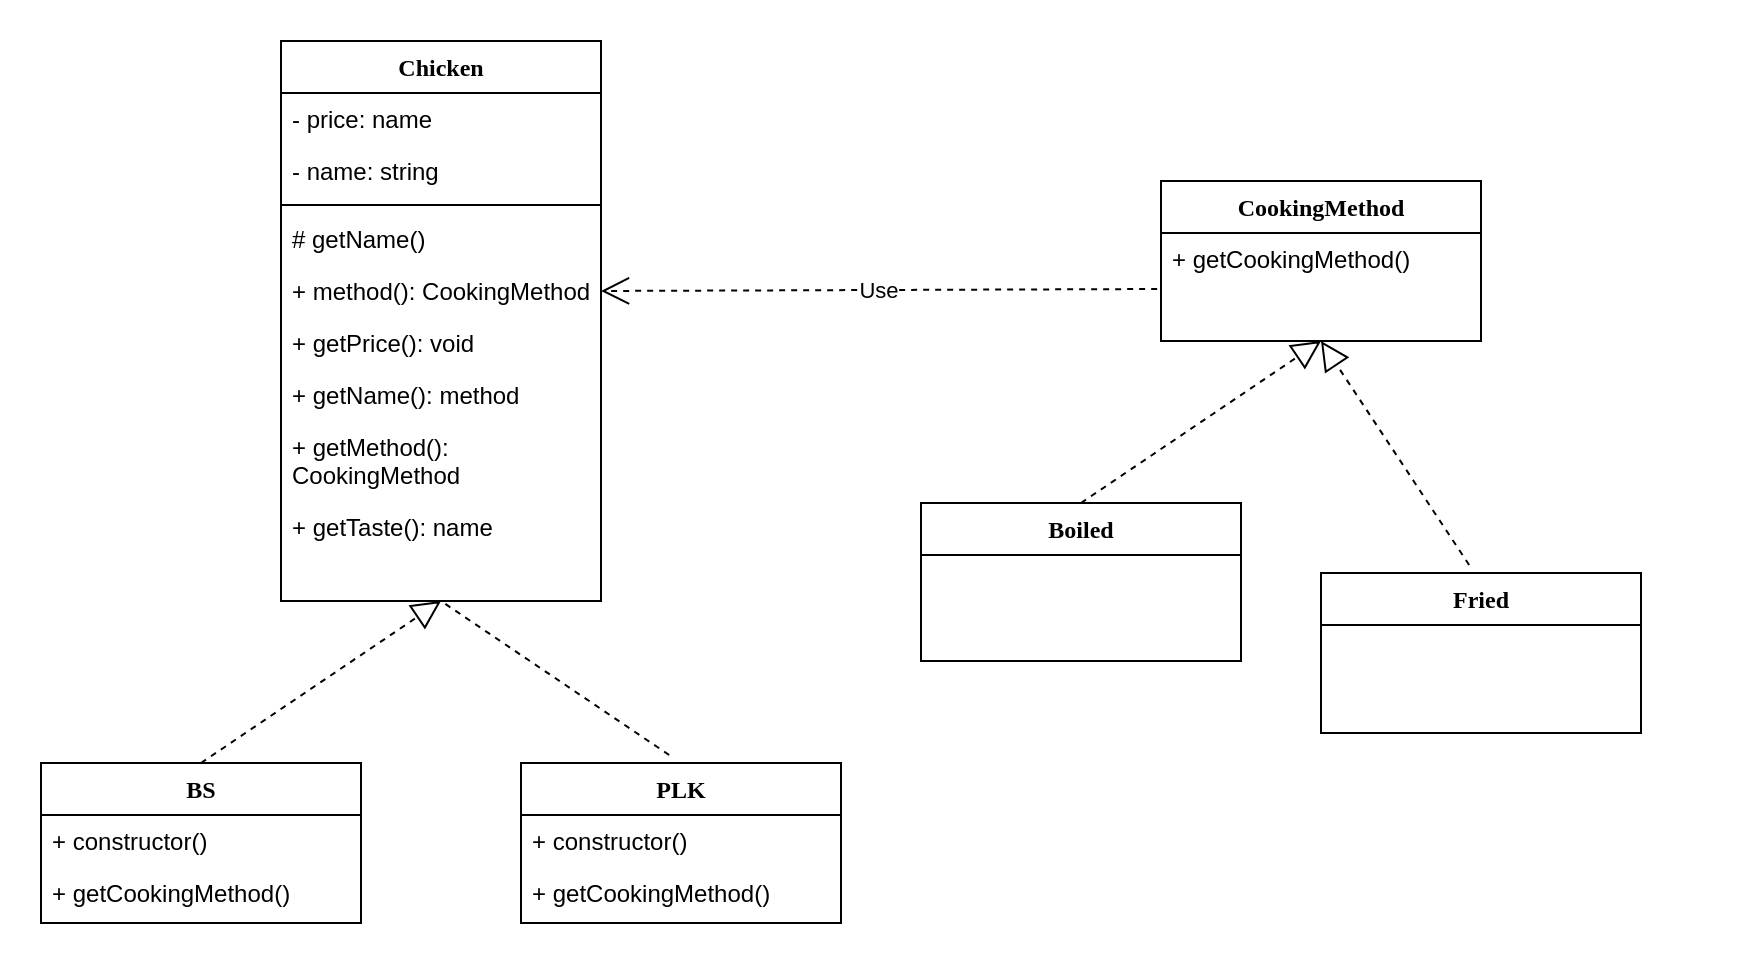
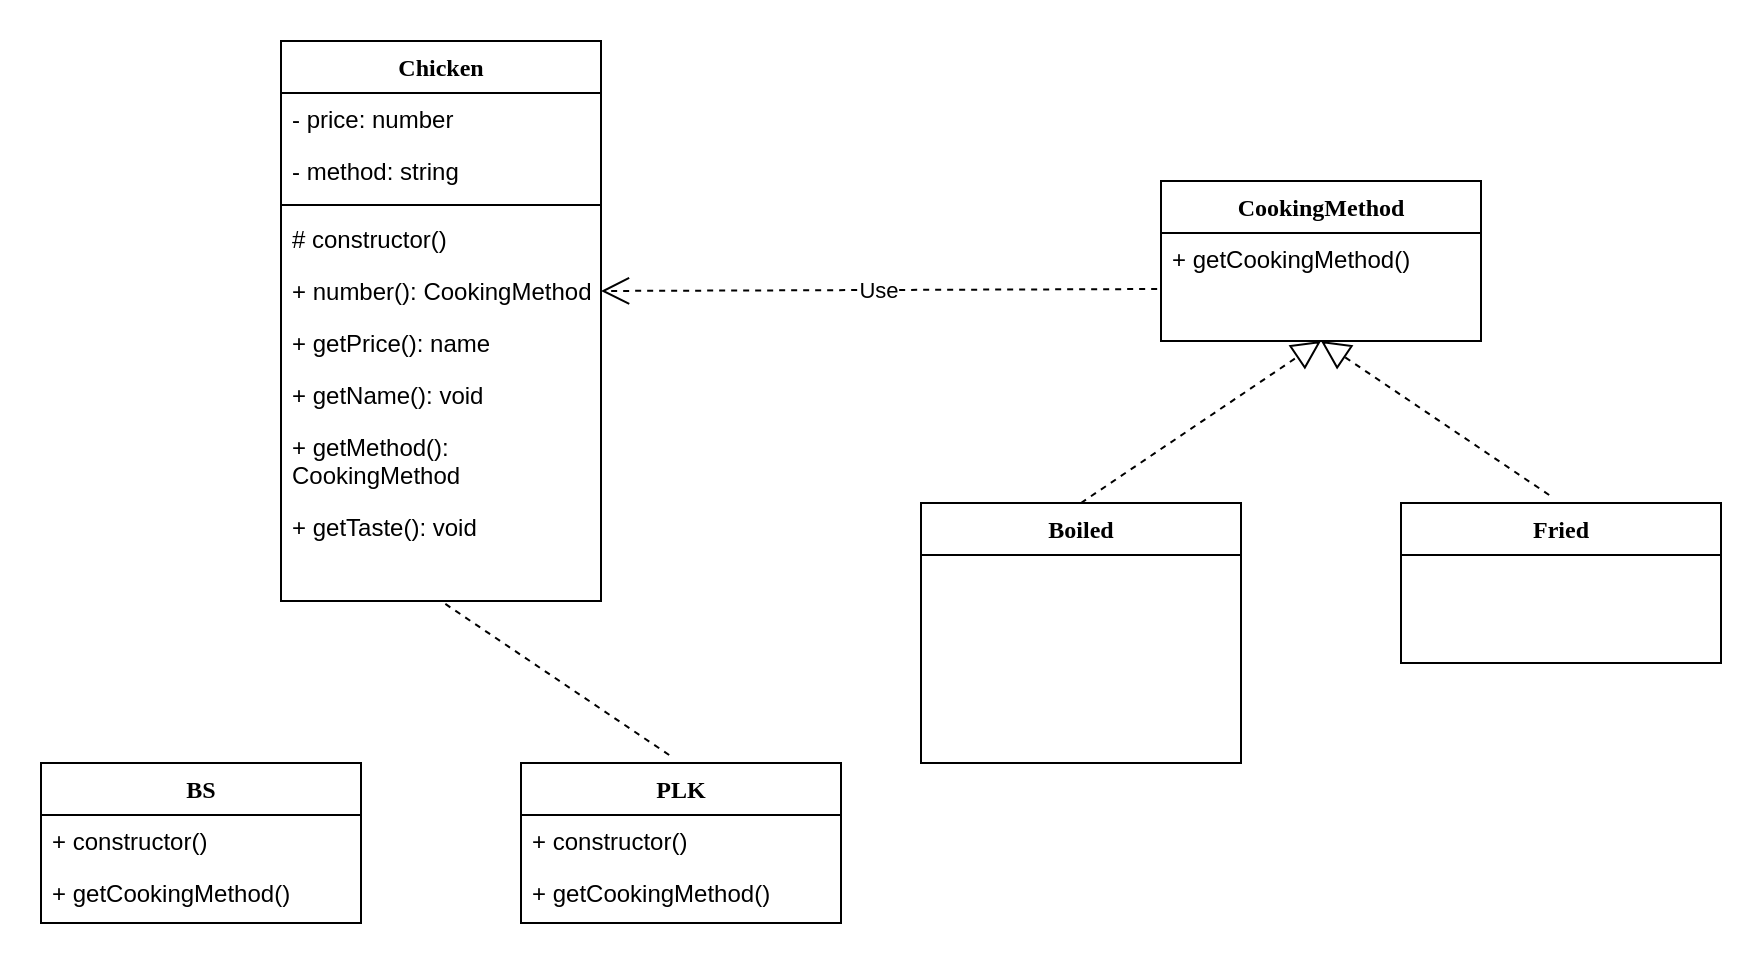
node "- price: name": label "- price: name" -> "- price: number"
node "- name: string": label "- name: string" -> "- method: string"
node "# getName()": label "# getName()" -> "# constructor()"
node "+ method(): CookingMethod": label "+ method(): CookingMethod" -> "+ number(): CookingMethod"
node "+ getPrice(): void": label "+ getPrice(): void" -> "+ getPrice(): name"
node "+ getName(): method": label "+ getName(): method" -> "+ getName(): void"
node "+ getTaste(): name": label "+ getTaste(): name" -> "+ getTaste(): void"
node "Boiled": size 320x158 -> 320x260
node "Fried": moved (1481, 653) -> (1561, 583)
edge "BS" -> "Chicken": removed
